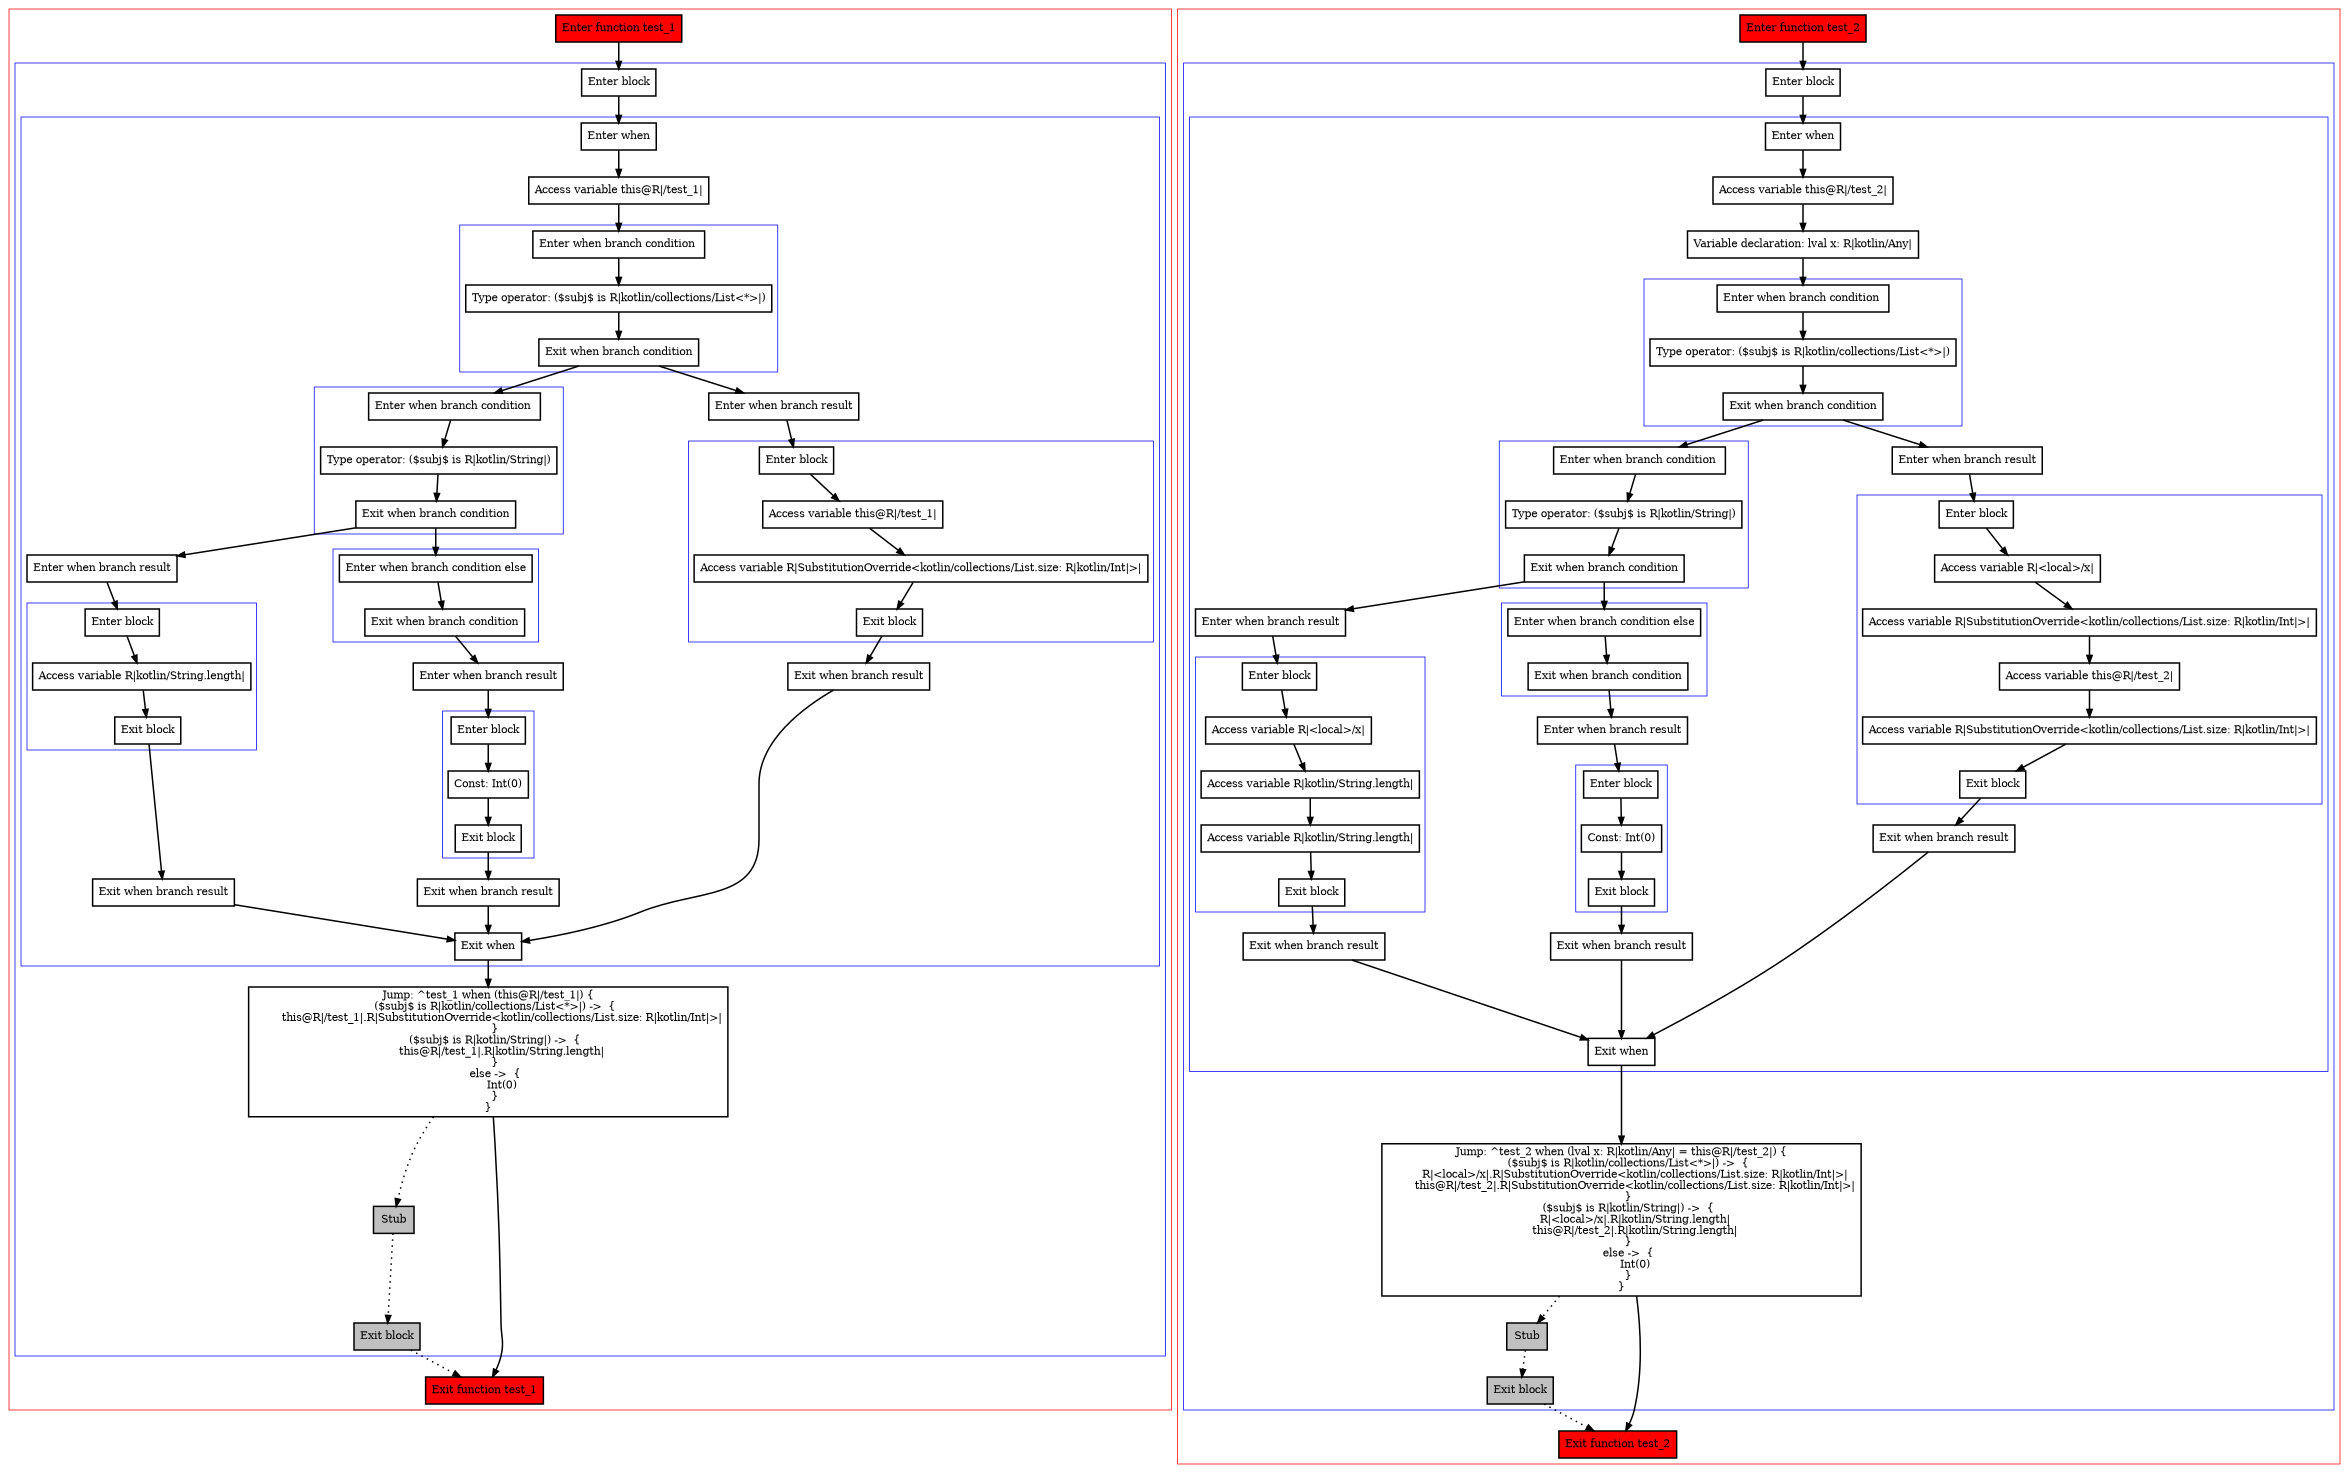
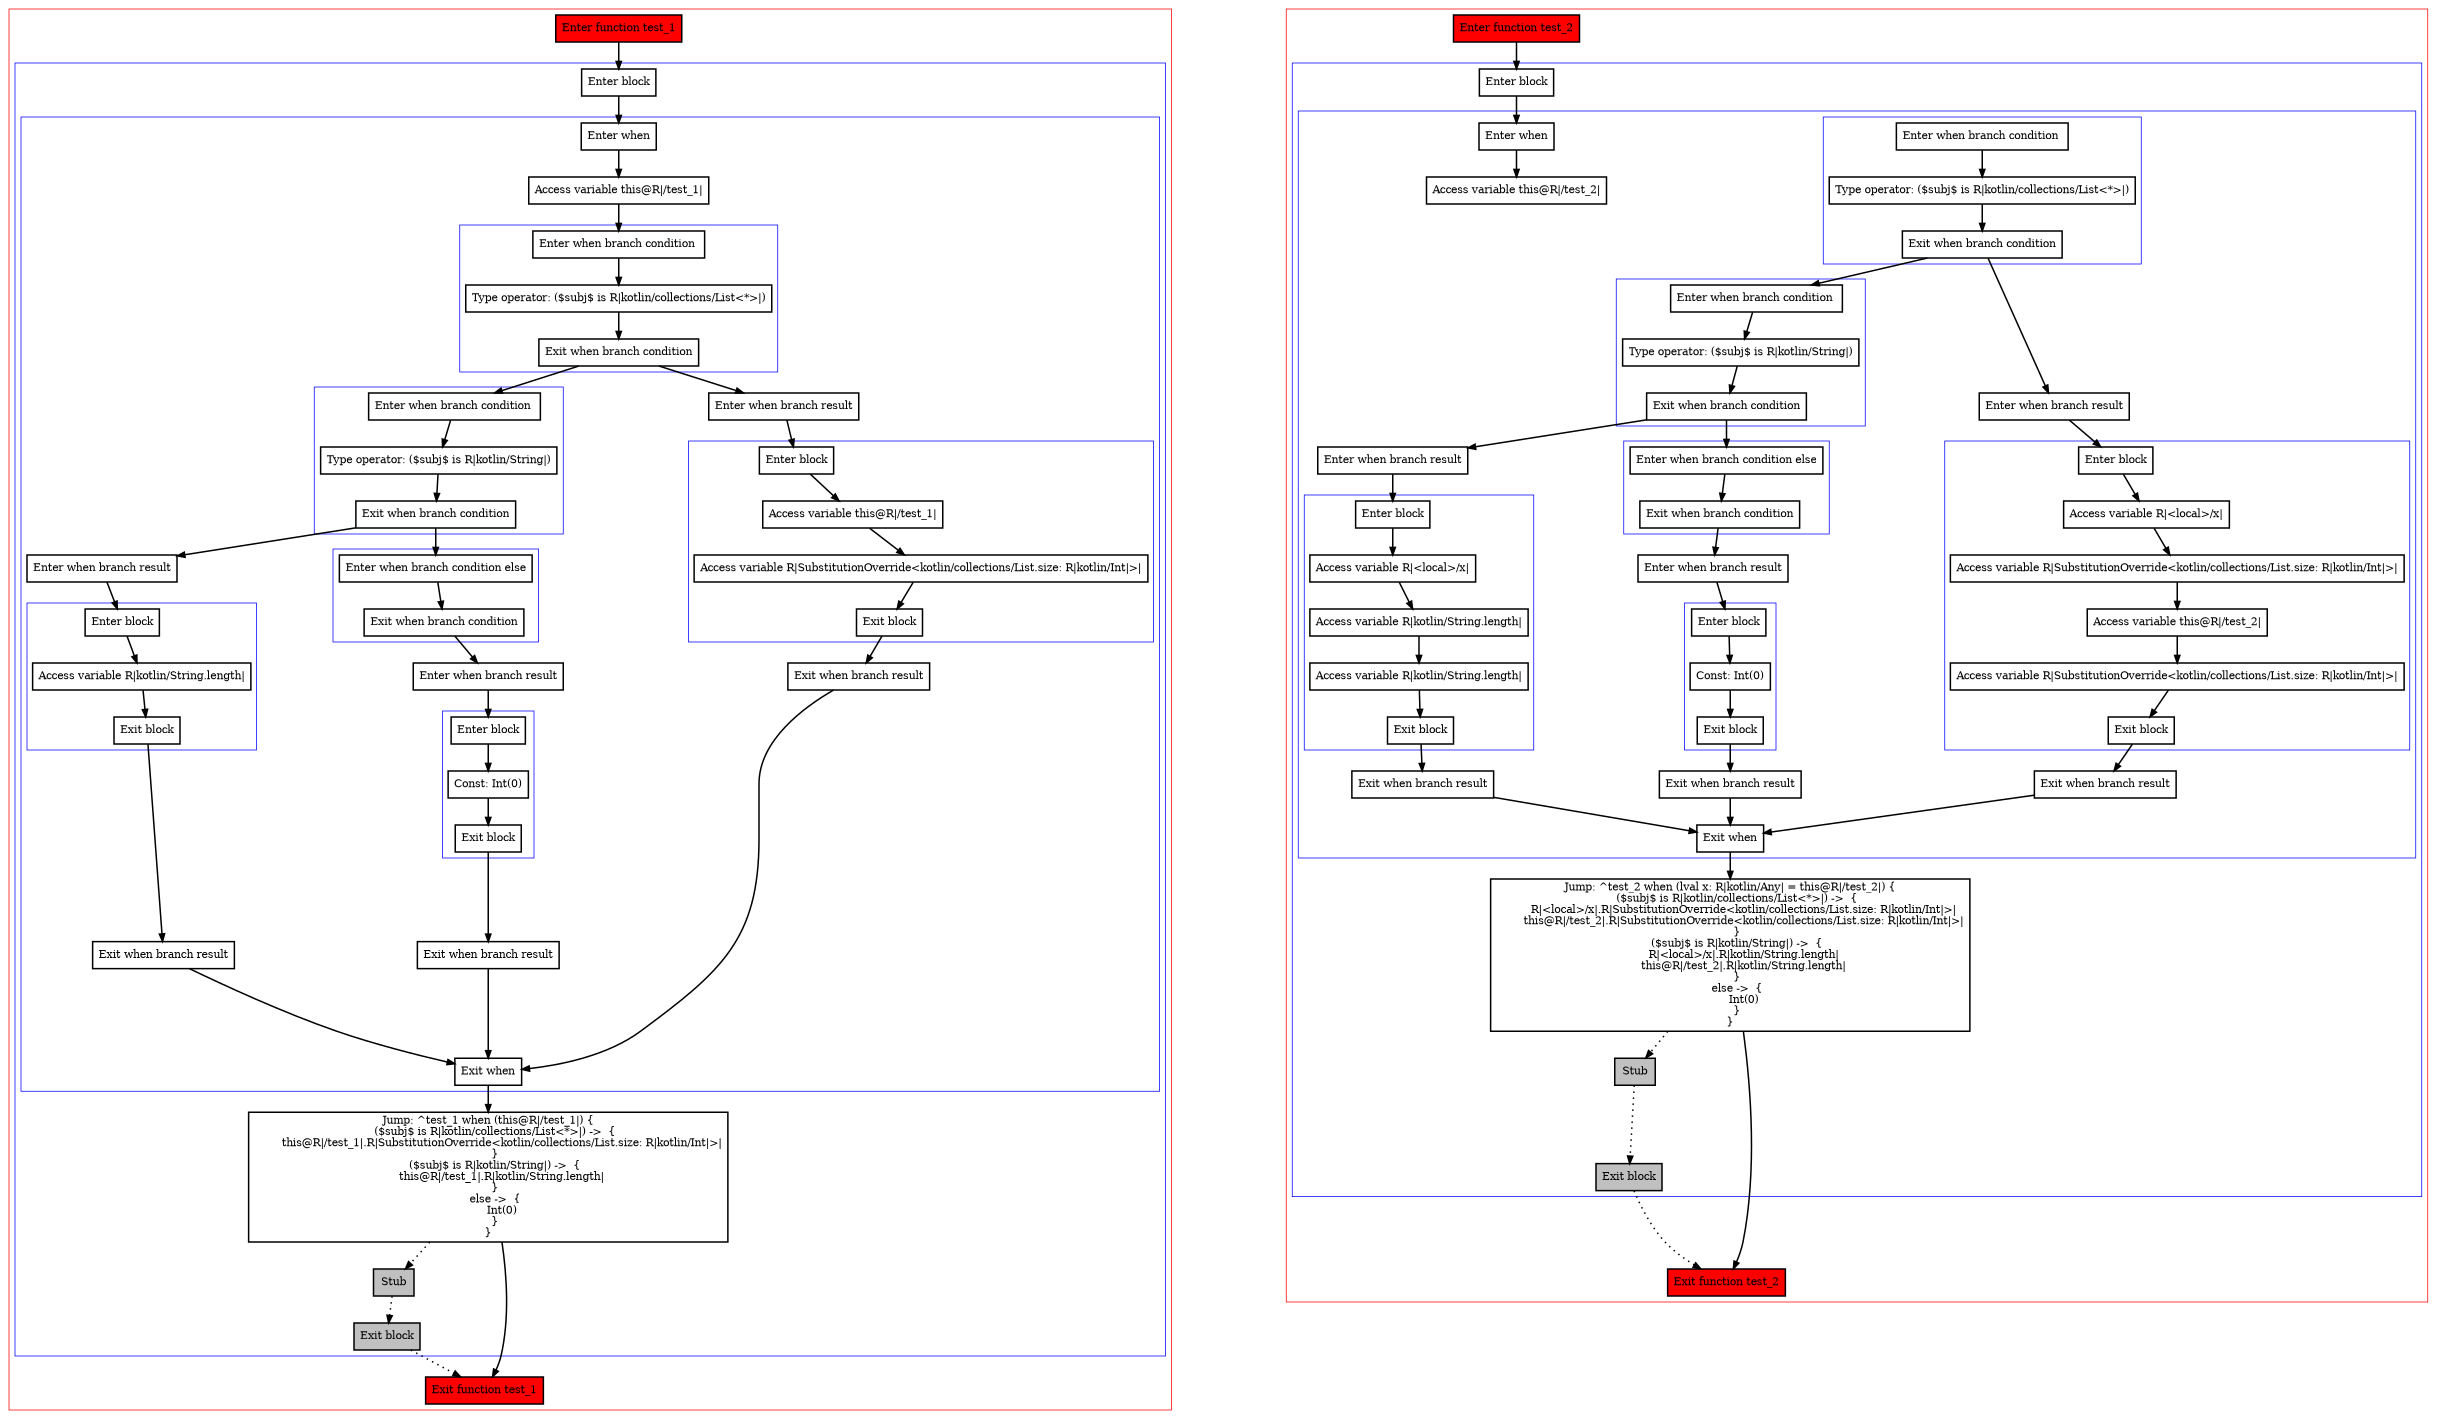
node "Variable declaration: lval x: R|kotlin/Any|": removed
